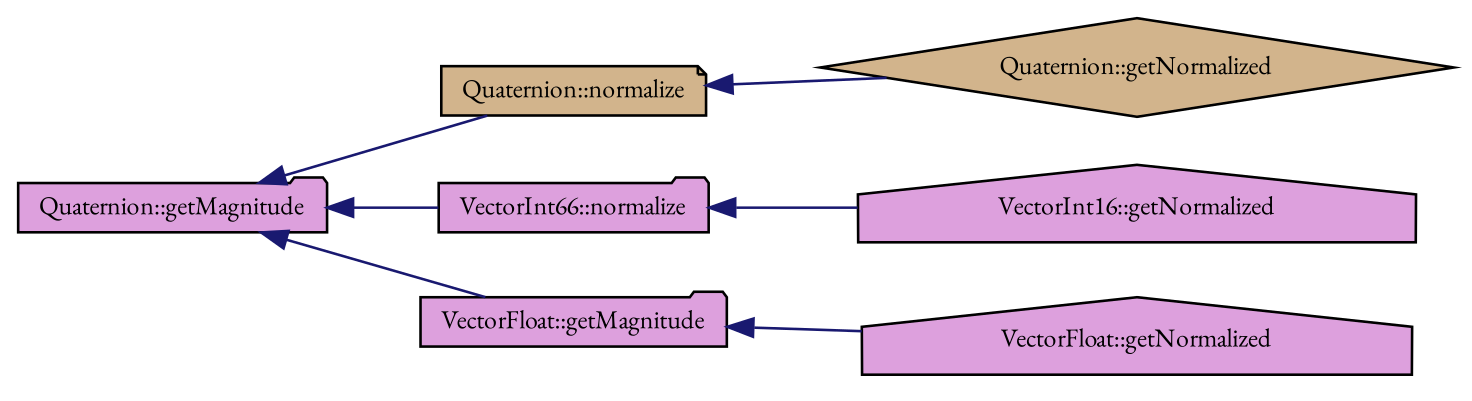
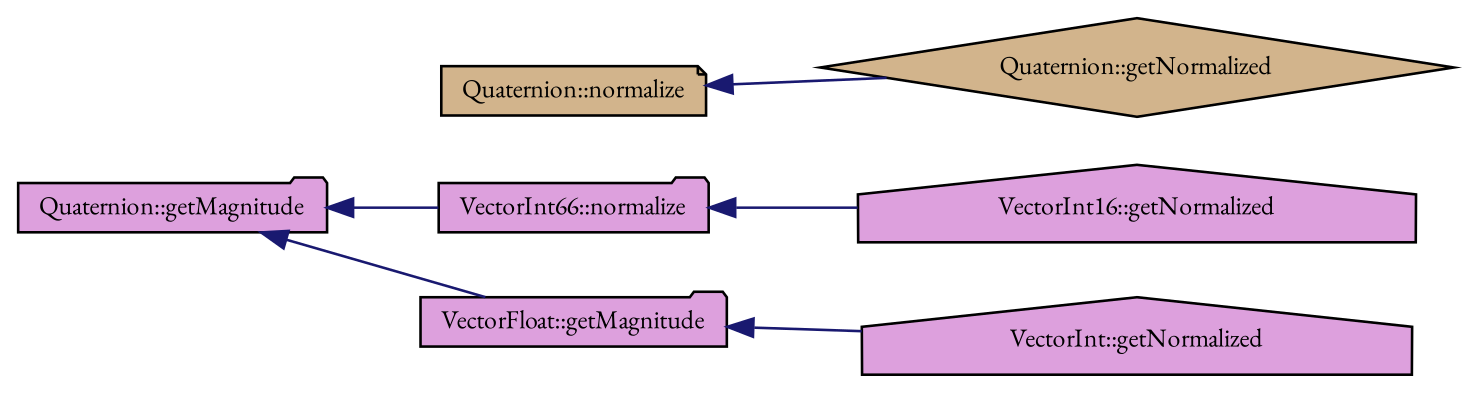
edge "Quaternion::normalize" -> "Quaternion::getMagnitude": removed
node "VectorFloat::getNormalized": label "VectorFloat::getNormalized" -> "VectorInt::getNormalized"
